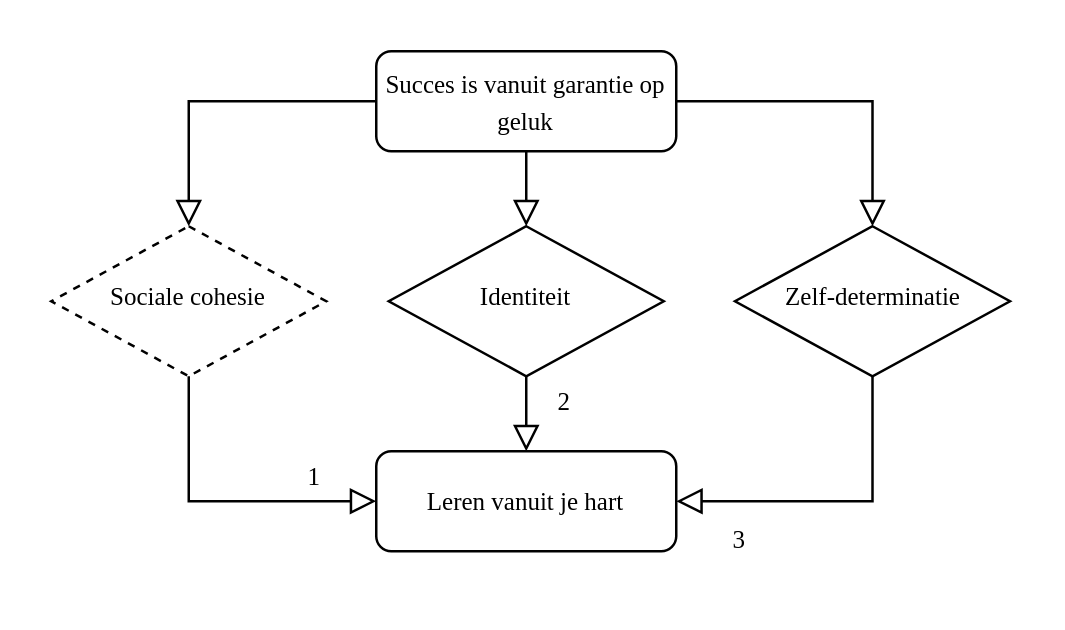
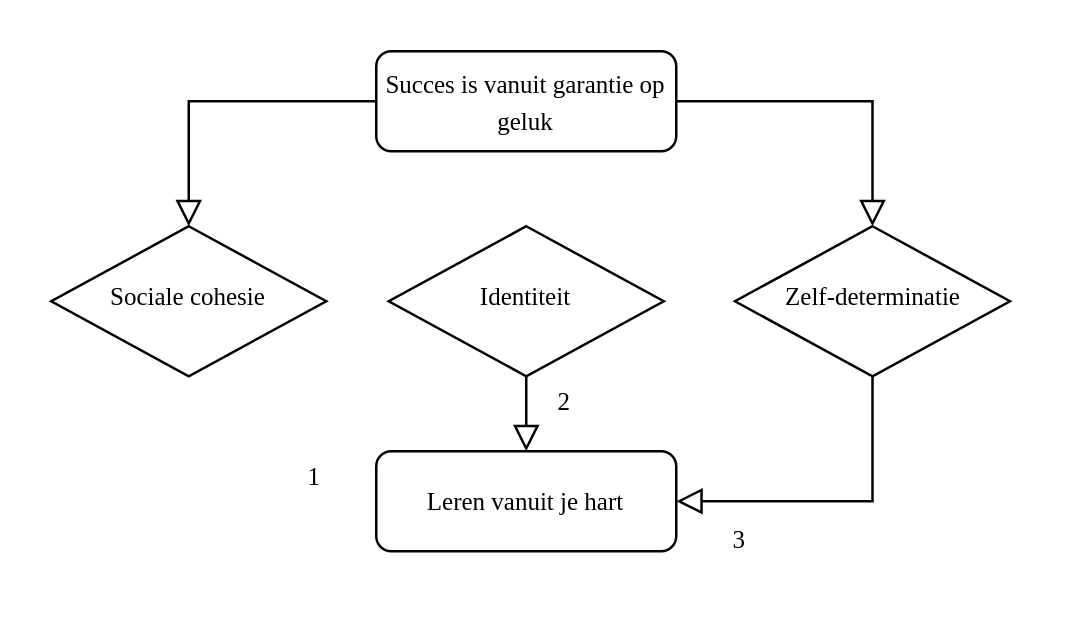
edge "Succes is vanuit garantie op geluk" -> "Identiteit": removed
node "Sociale cohesie": style dashed -> solid
edge "Sociale cohesie" -> "Leren vanuit je hart": removed
